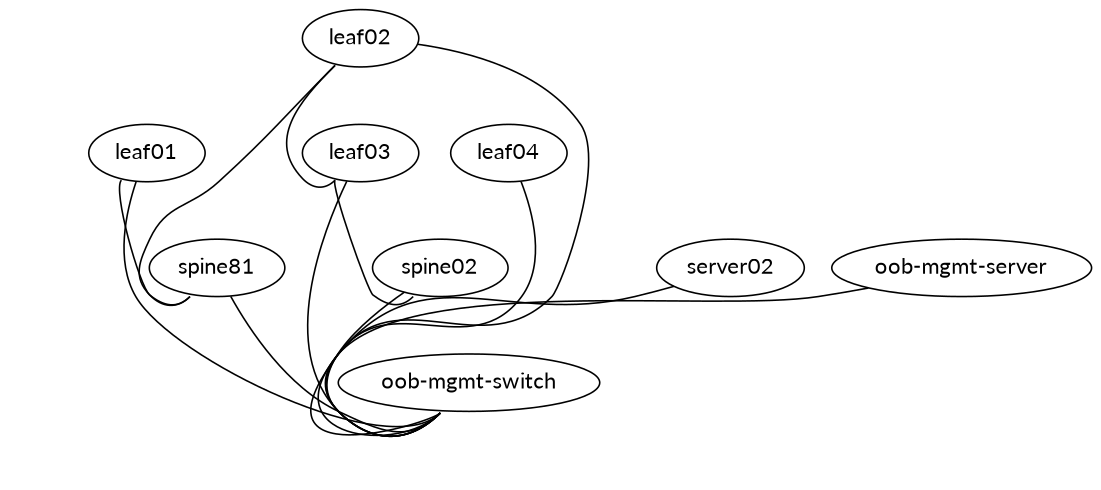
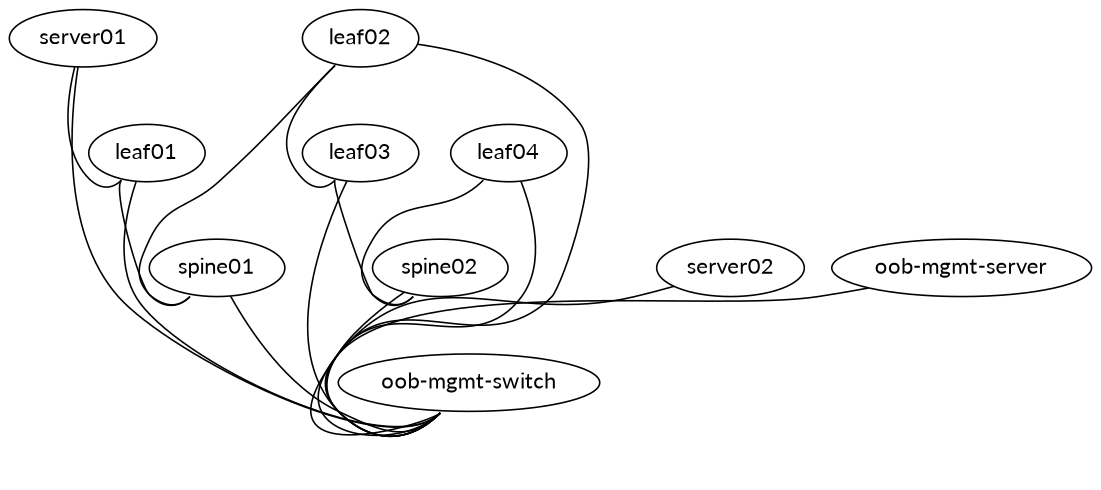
node "server01": added
edge "leaf04" -- "spine02": added
node "spine81": label "spine81" -> "spine01"
